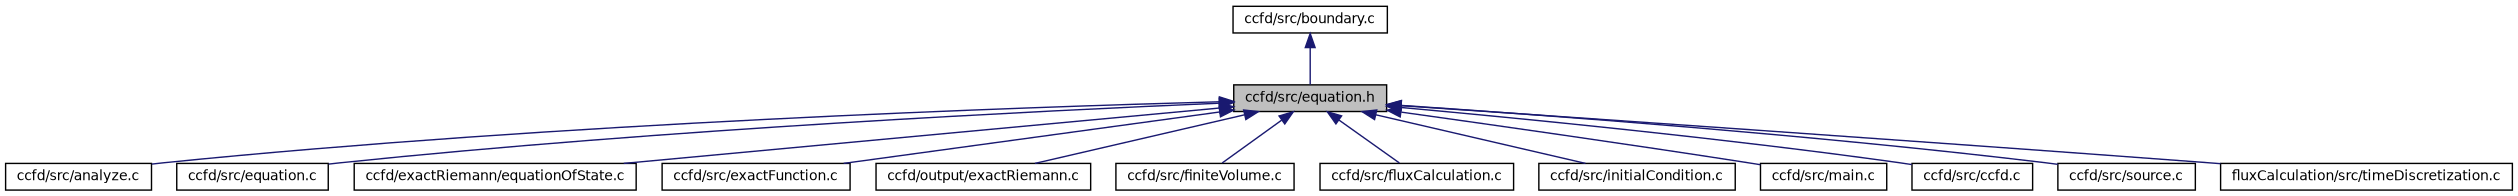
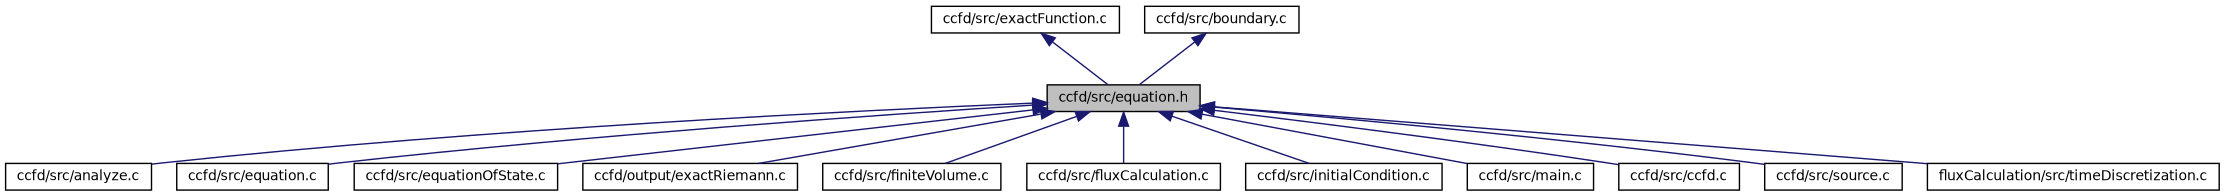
edge "ccfd/src/exactFunction.c" -> "ccfd/src/equation.h": reversed
node "ccfd/exactRiemann/equationOfState.c": label "ccfd/exactRiemann/equationOfState.c" -> "ccfd/src/equationOfState.c"
